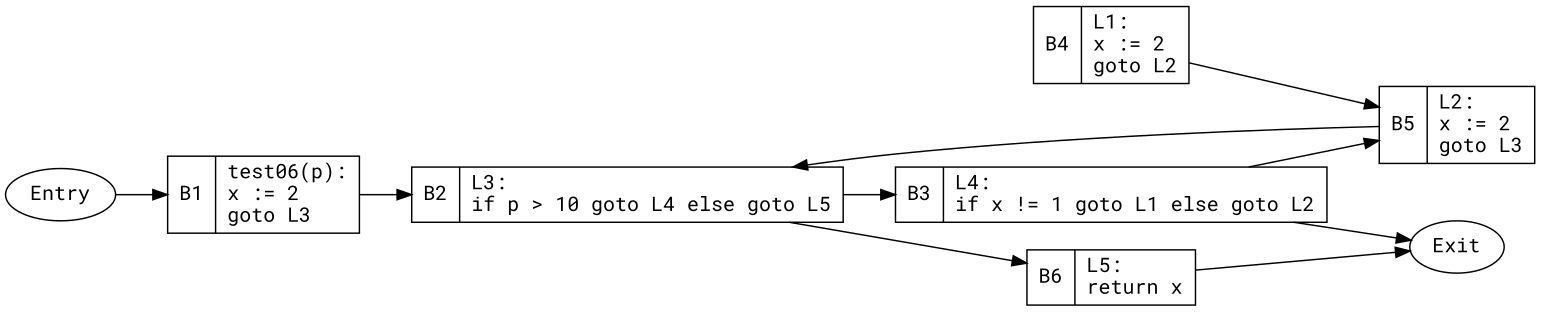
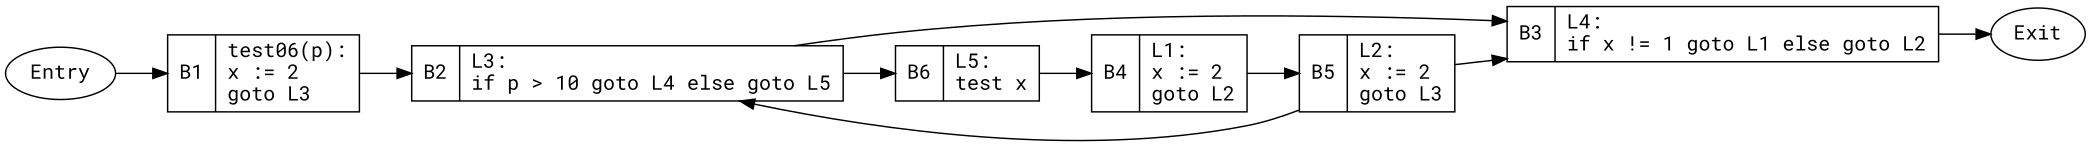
edge "B3" -> "B5": reversed
edge "B6" -> "Exit": now "B6" -> "B4"
node "B6": text "return x" -> "test x"
